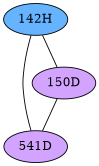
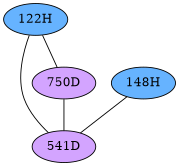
node "142H": label "142H" -> "122H"
node "150D": label "150D" -> "750D"
node "148H": added
